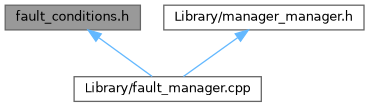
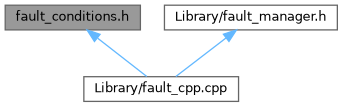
node "Library/manager_manager.h": label "Library/manager_manager.h" -> "Library/fault_manager.h"
node "Library/fault_manager.cpp": label "Library/fault_manager.cpp" -> "Library/fault_cpp.cpp"
